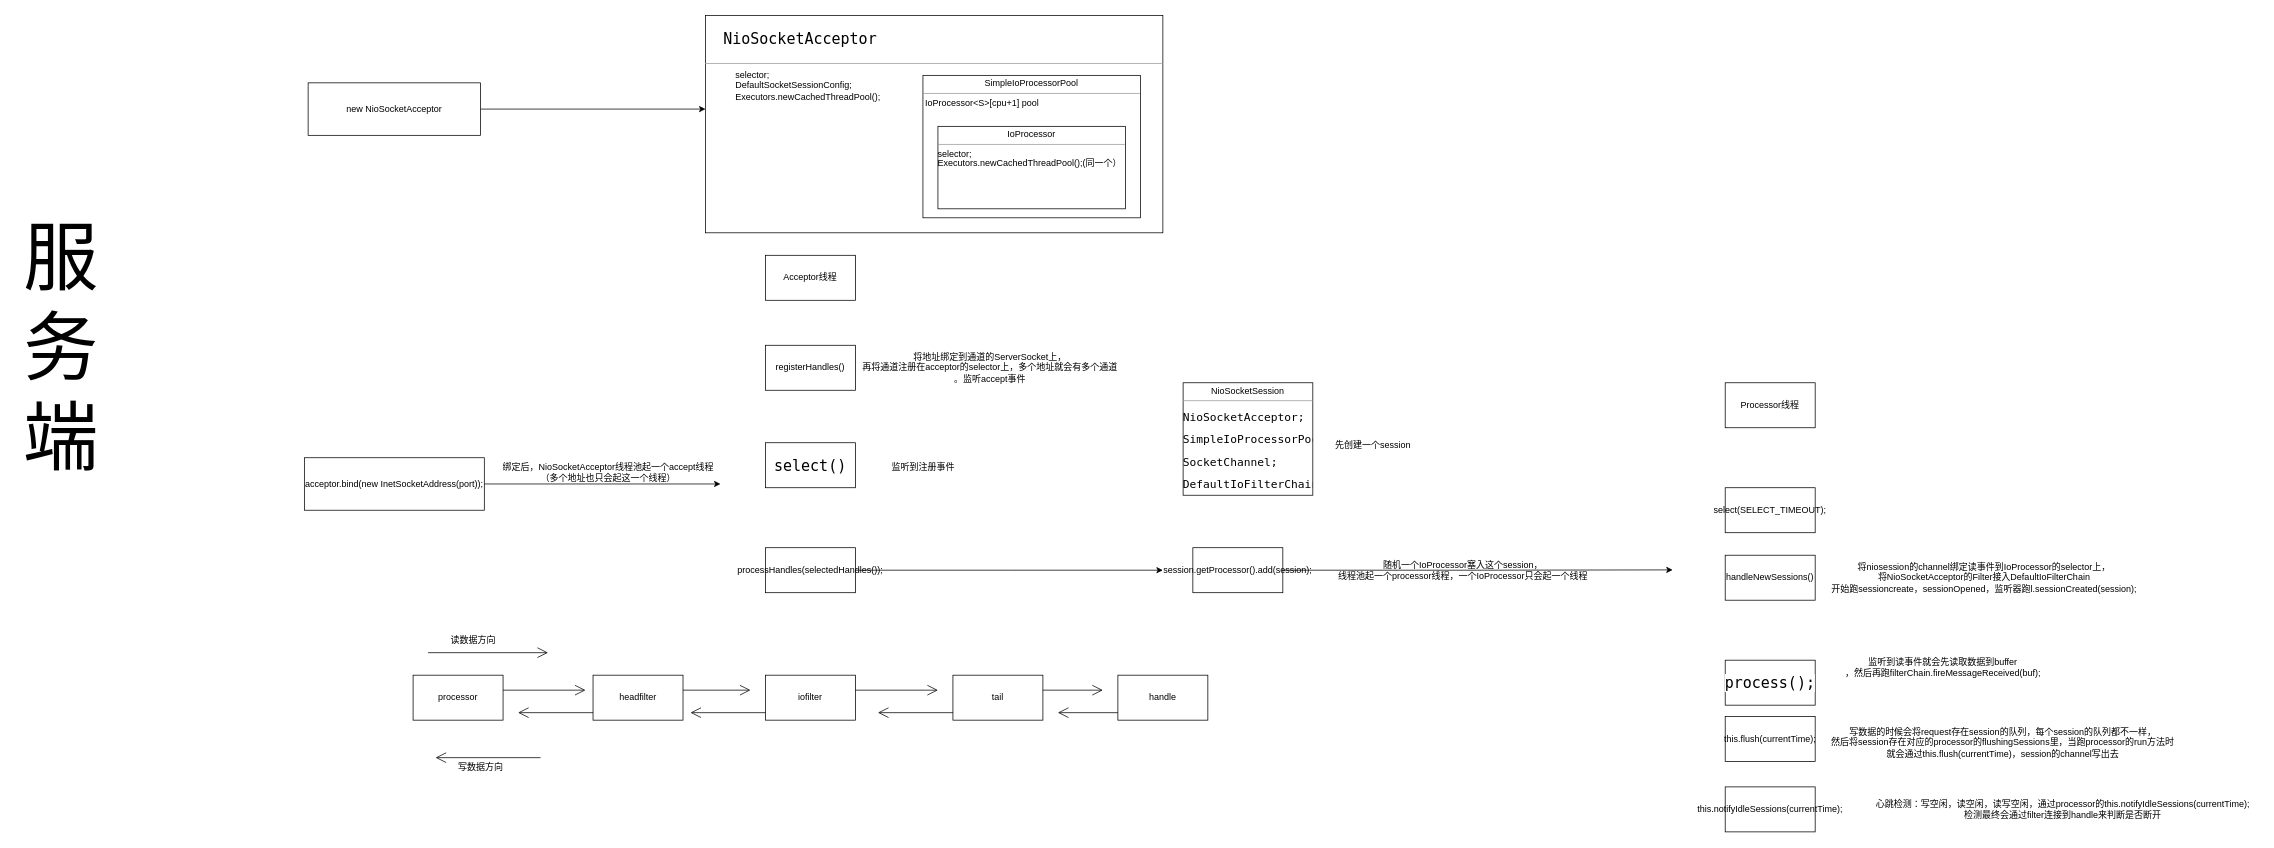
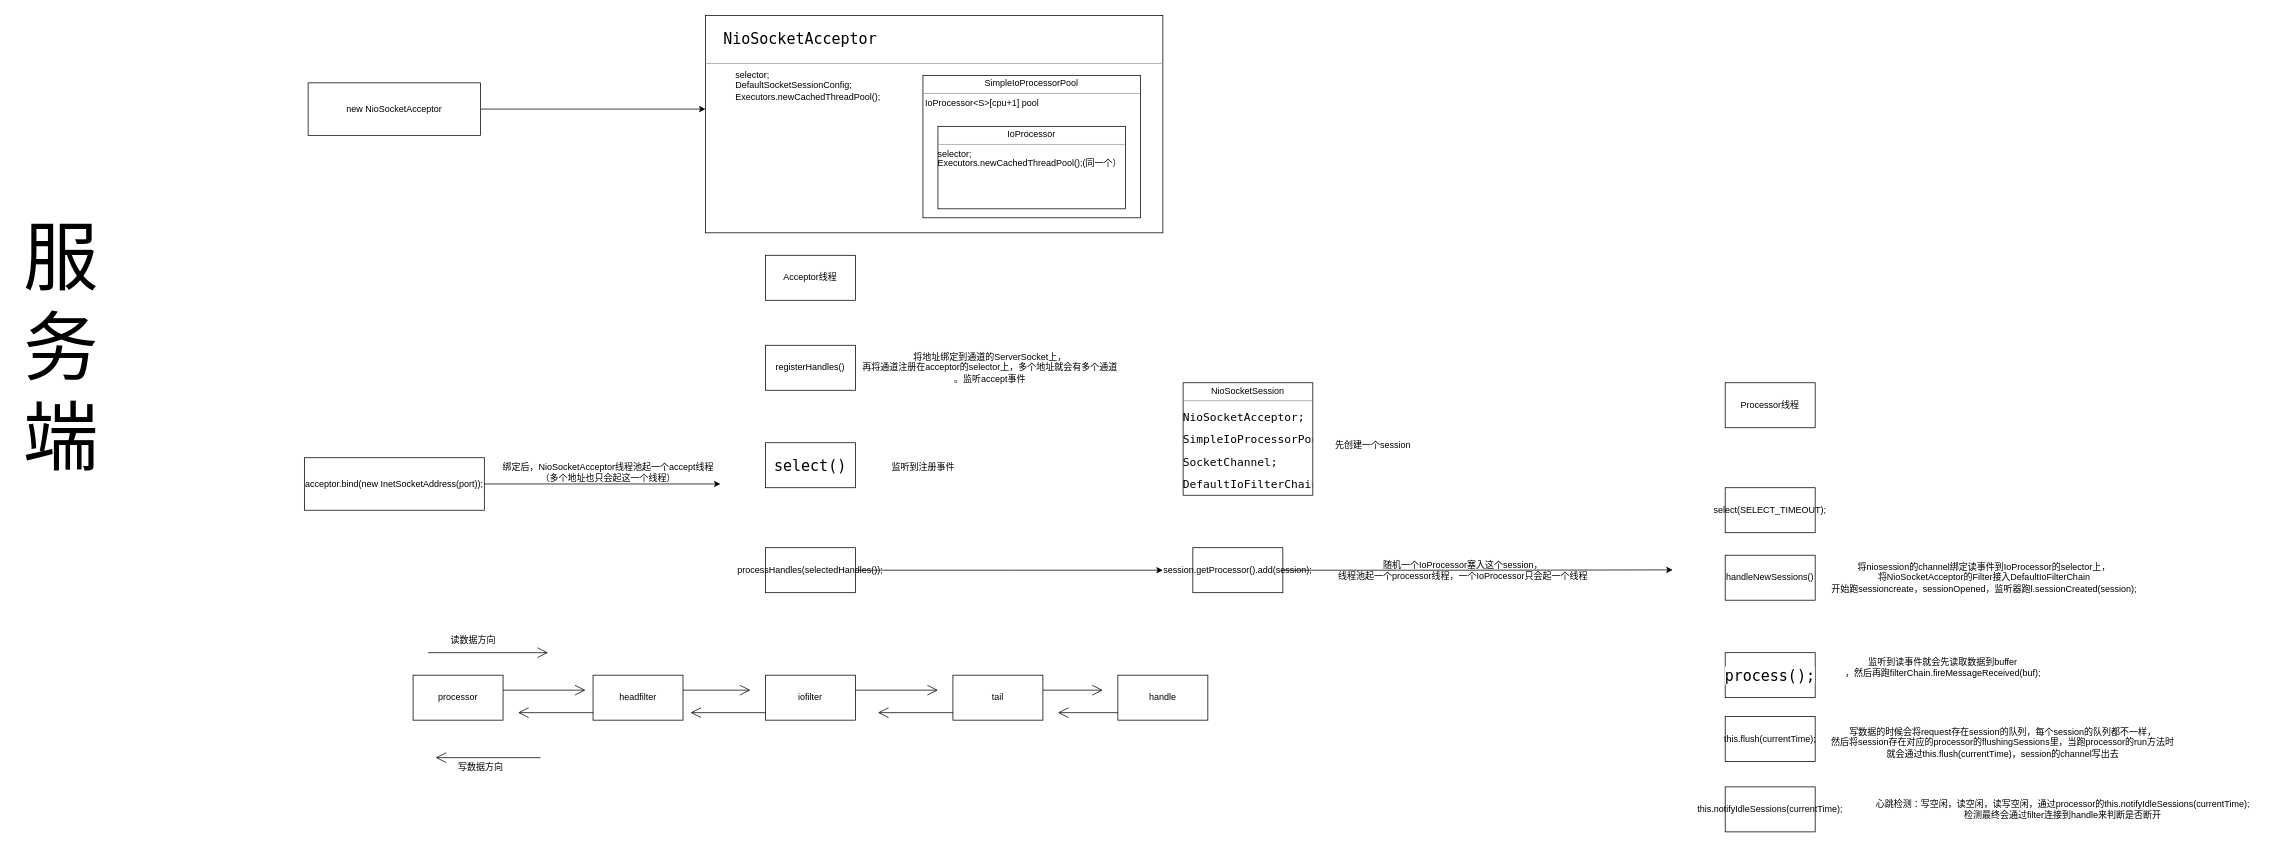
node "process();": moved (1770, 683) -> (1770, 675)
